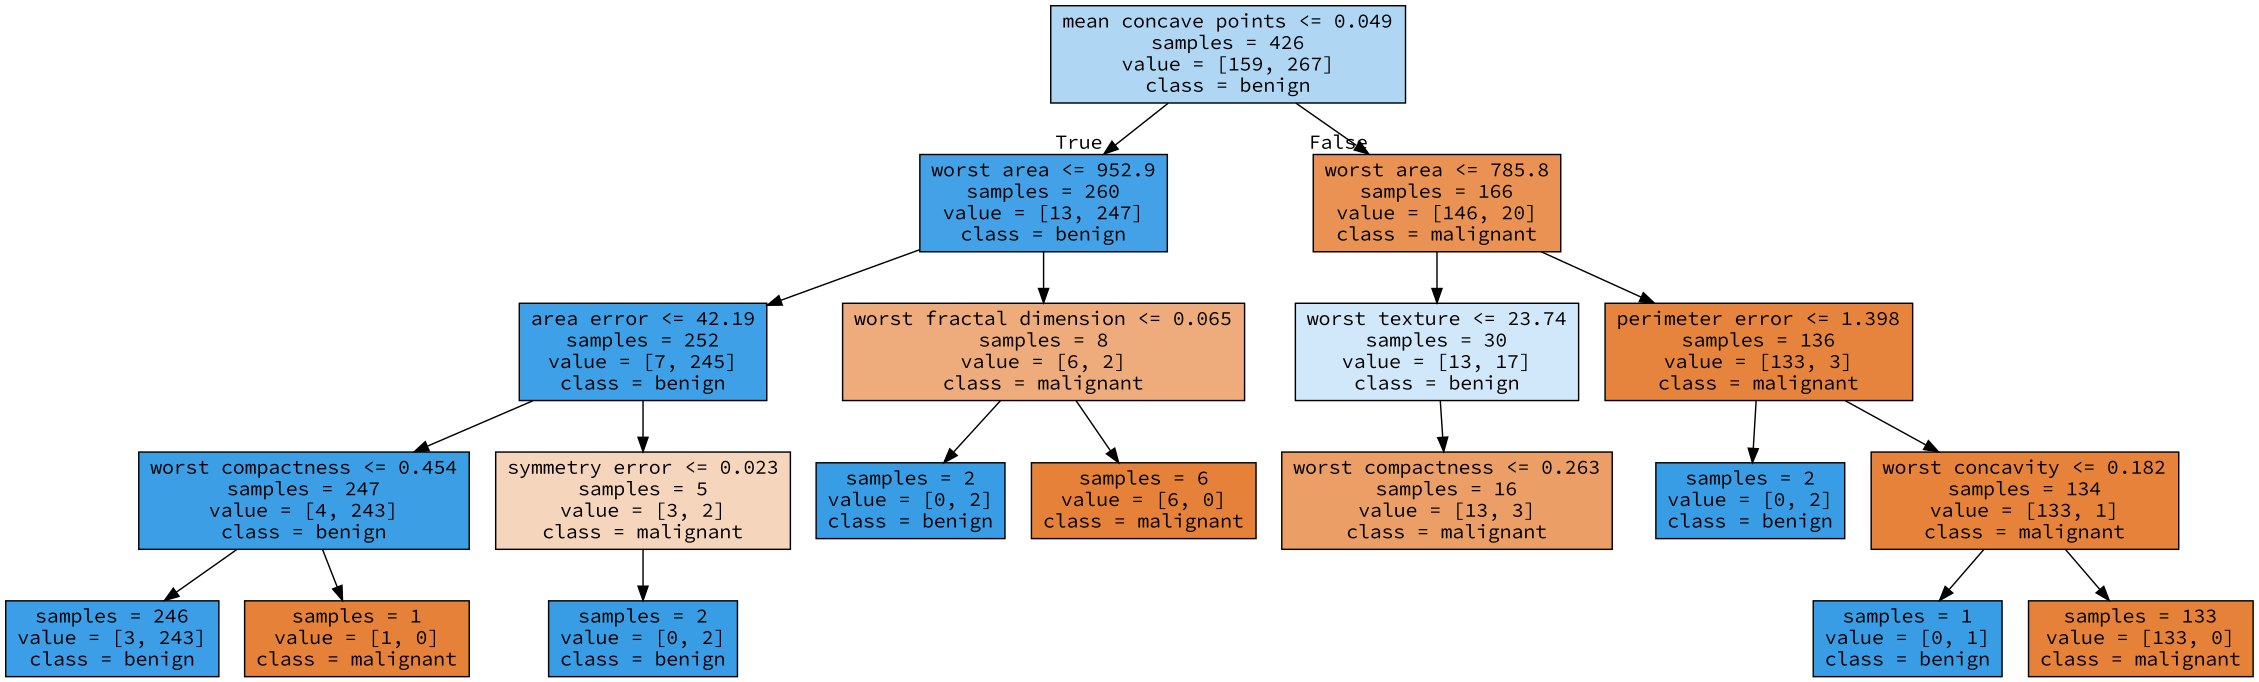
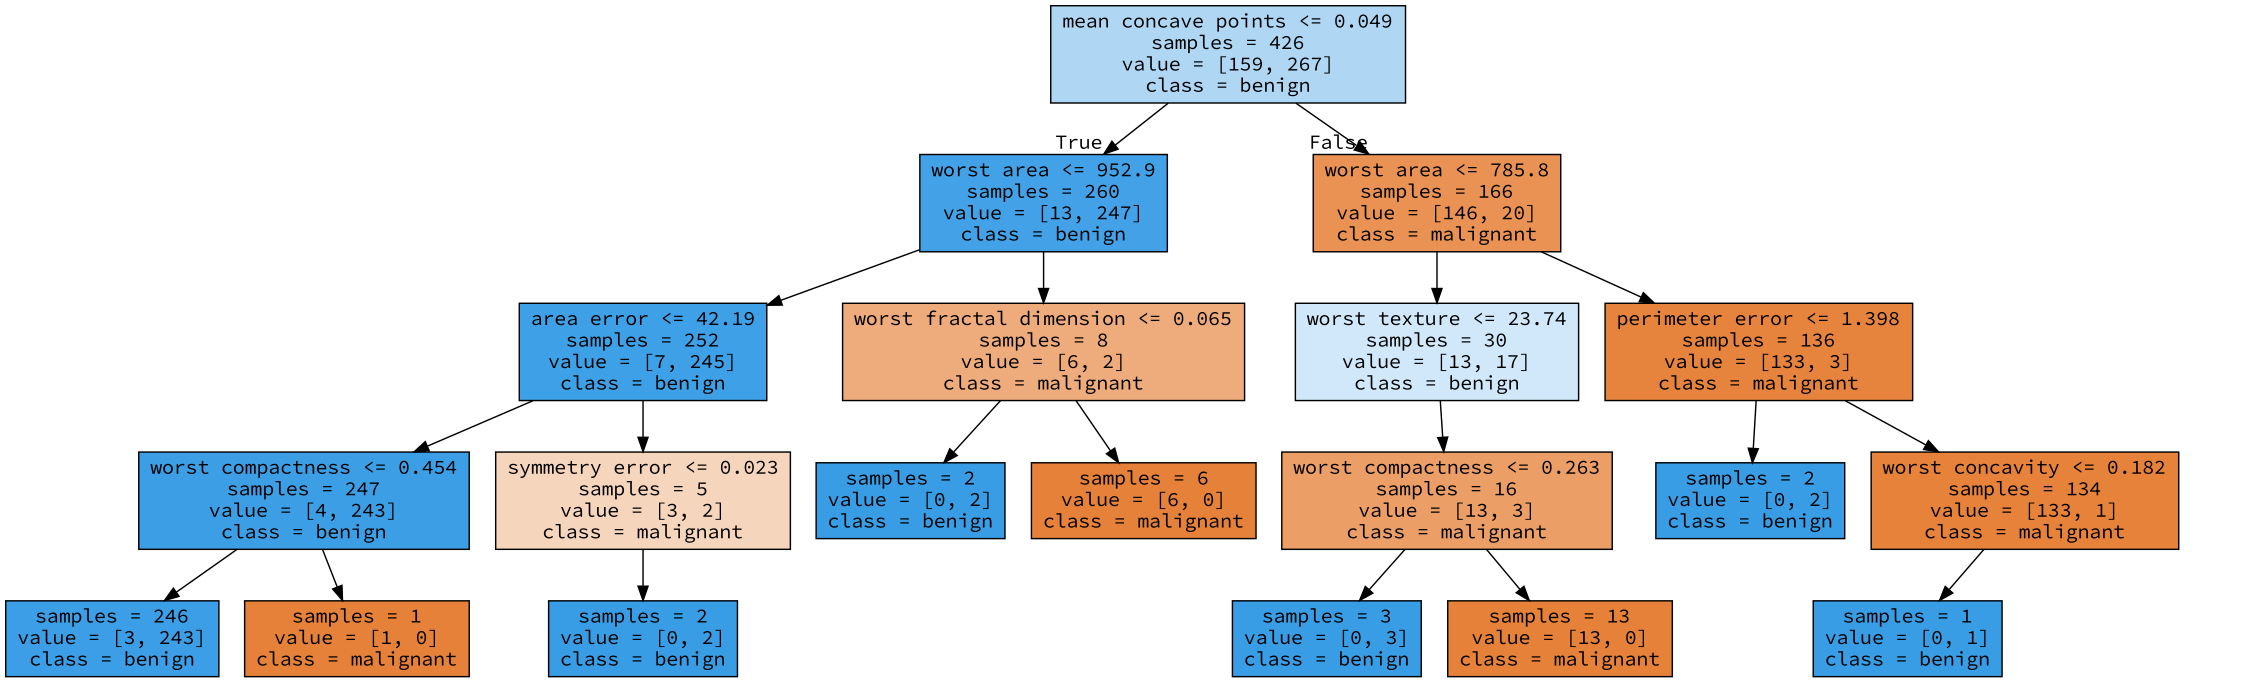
node "samples = 3 value = [0, 3] class = benign": added
node "samples = 13 value = [13, 0] class = malignant": added
node "samples = 133 value = [133, 0] class = malignant": removed
